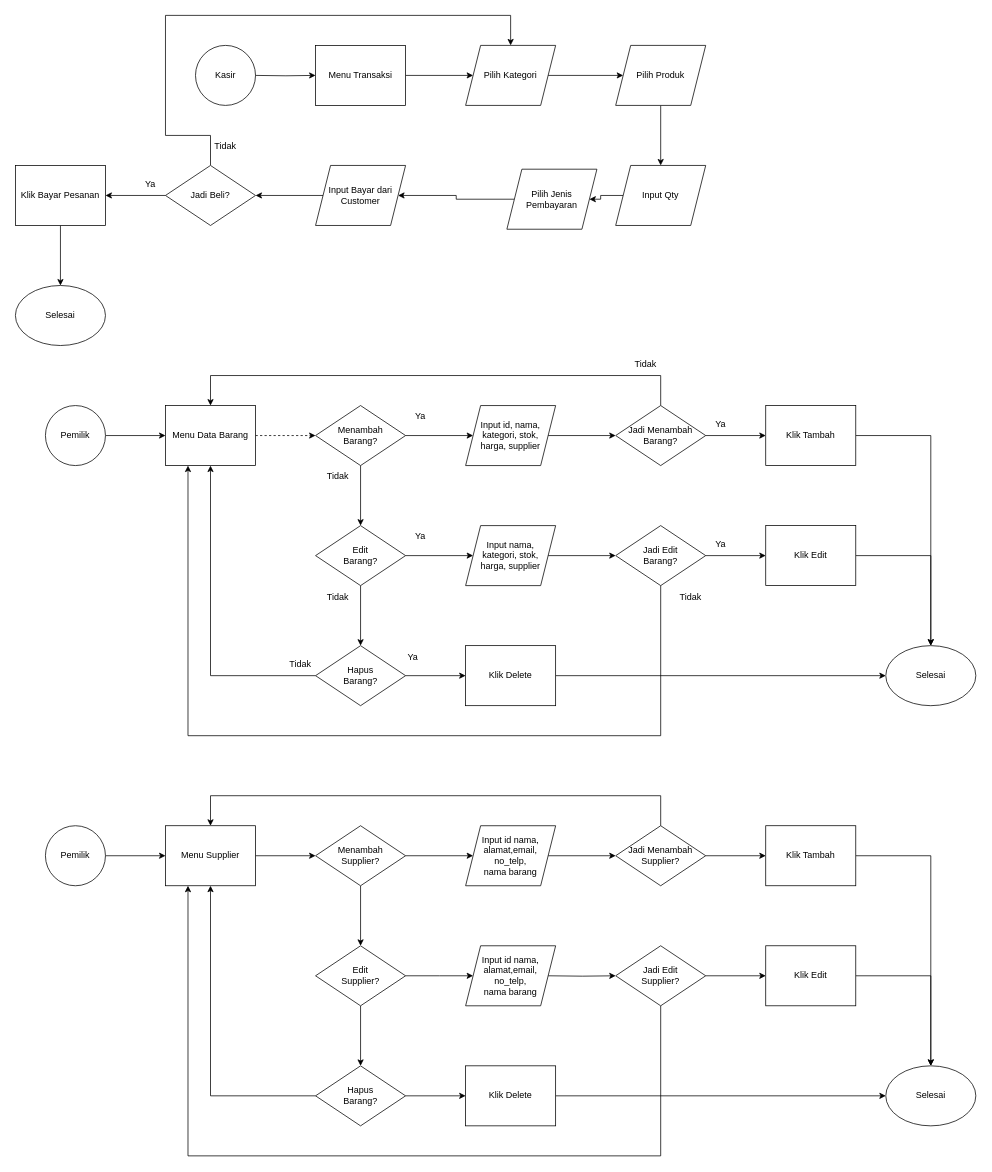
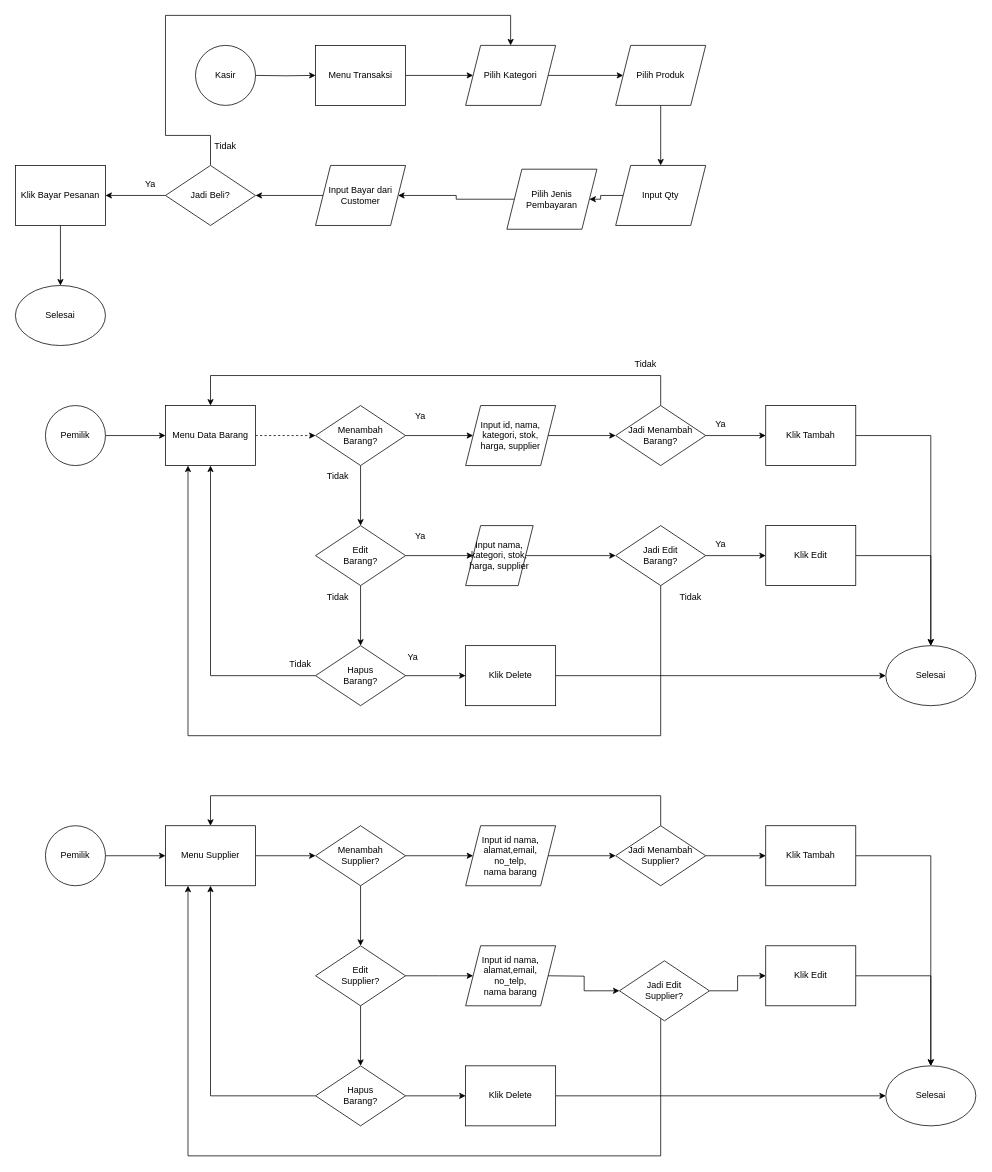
node "Input nama, kategori, stok, harga, supplier": size 90x60 -> 68x60
node "Jadi Edit Supplier?": moved (660, 975) -> (664, 990)
